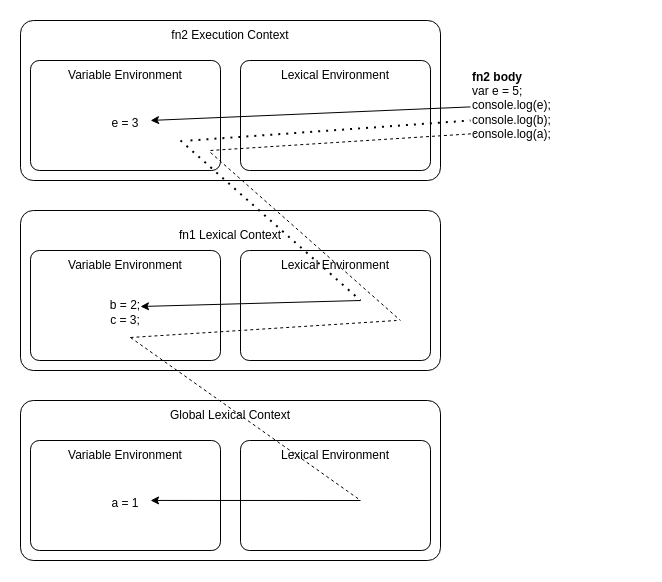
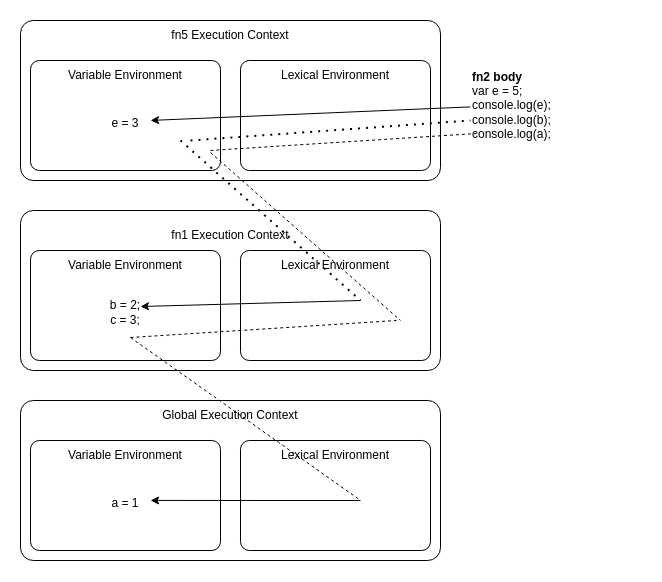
node "fn2 Execution Context": label "fn2 Execution Context" -> "fn5 Execution Context"
node "fn1 Lexical Context": label "fn1 Lexical Context" -> "fn1 Execution Context"
node "Global Lexical Context": label "Global Lexical Context" -> "Global Execution Context"
